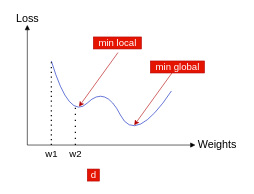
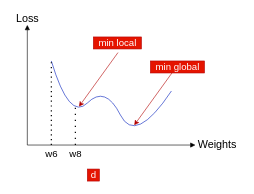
node "w1": label "w1" -> "w6"
node "w2": label "w2" -> "w8"
